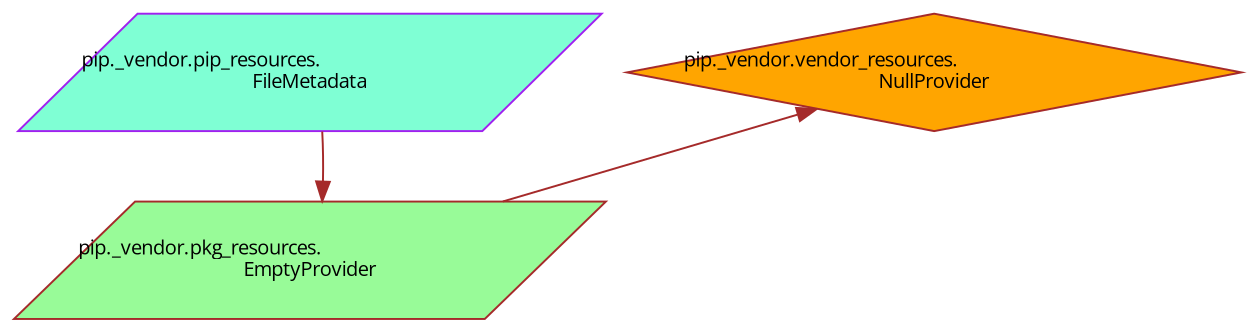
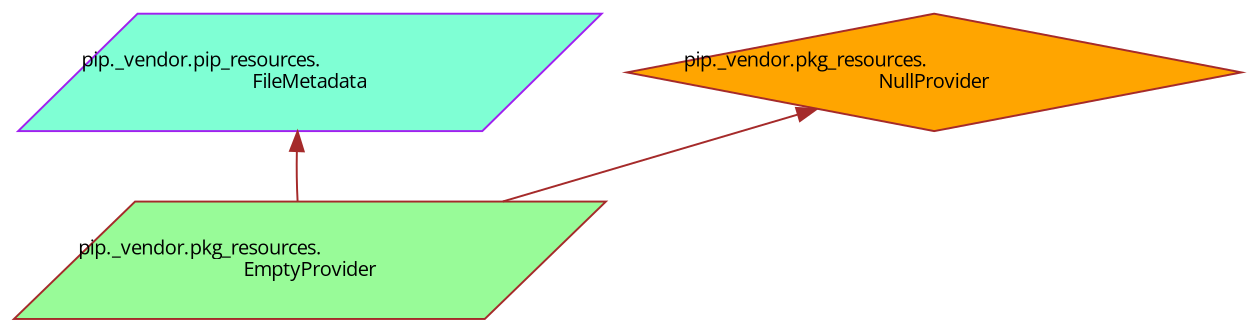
node "pip._vendor.vendor_resources. NullProvider": label "pip._vendor.vendor_resources. NullProvider" -> "pip._vendor.pkg_resources. NullProvider"
edge "pip._vendor.pip_resources. FileMetadata" -> "pip._vendor.pkg_resources. EmptyProvider": reversed
